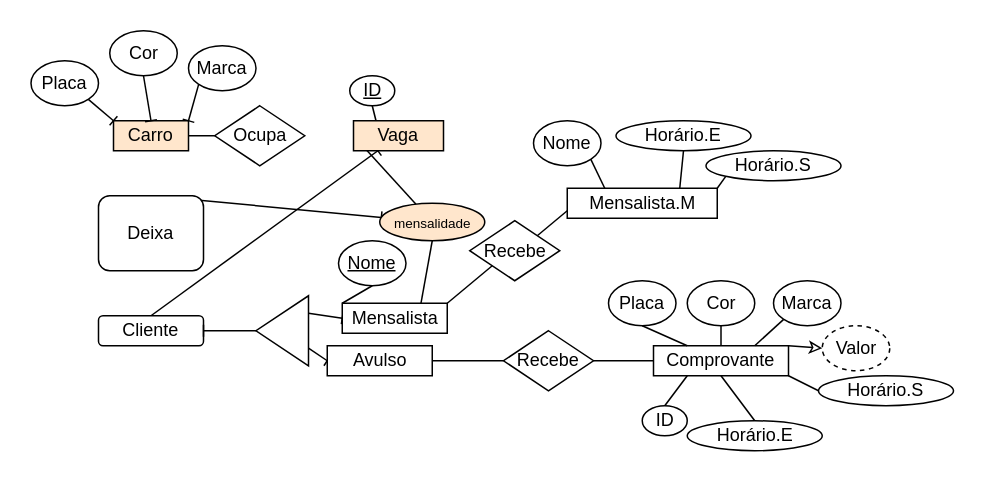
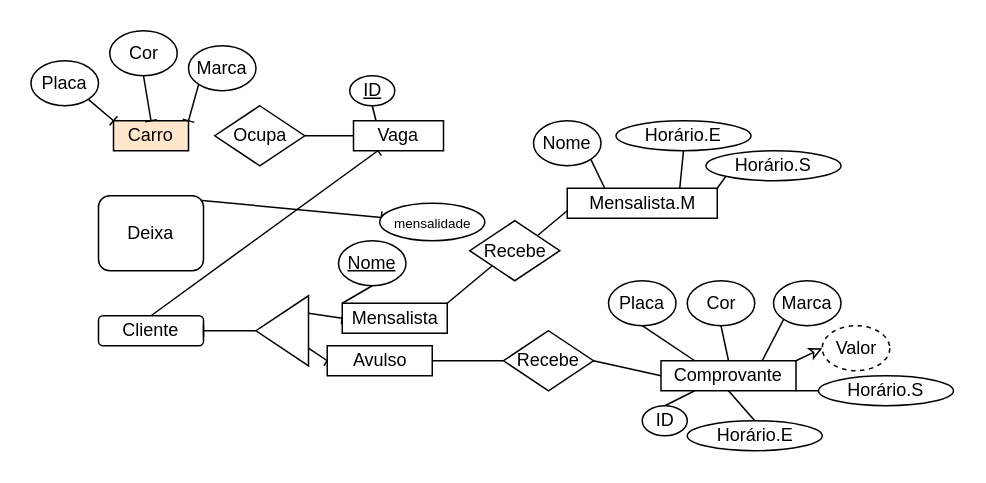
edge "Carro" -- "Ocupa": removed
node "Vaga": fillcolor #ffe6cc -> #ffffff
edge "Vaga" -- "mensalidade": now "Vaga" -- "Ocupa"
node "mensalidade": fillcolor #ffe6cc -> #ffffff
edge "mensalidade" -- "Mensalista": removed
node "Comprovante": moved (721, 361) -> (728, 376)
